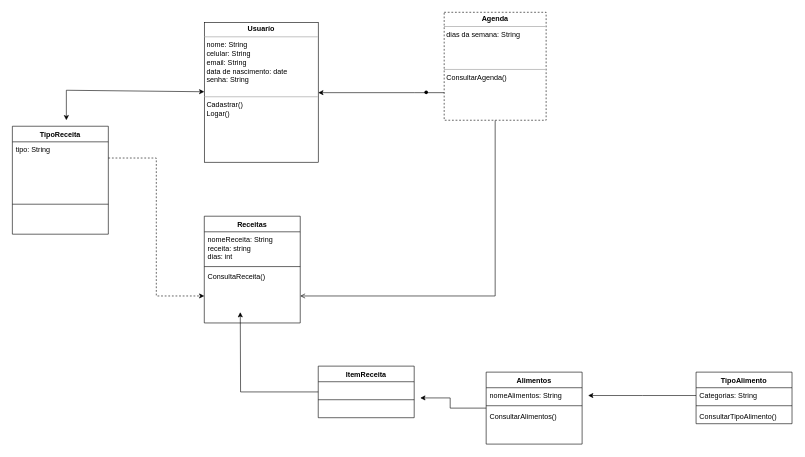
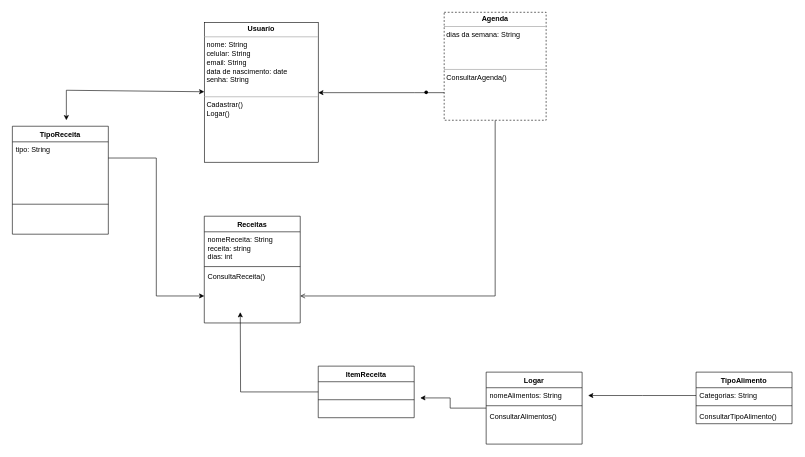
edge "tipo: String" -> "ConsultaReceita()": style dashed -> solid
node "Alimentos": label "Alimentos" -> "Logar"
